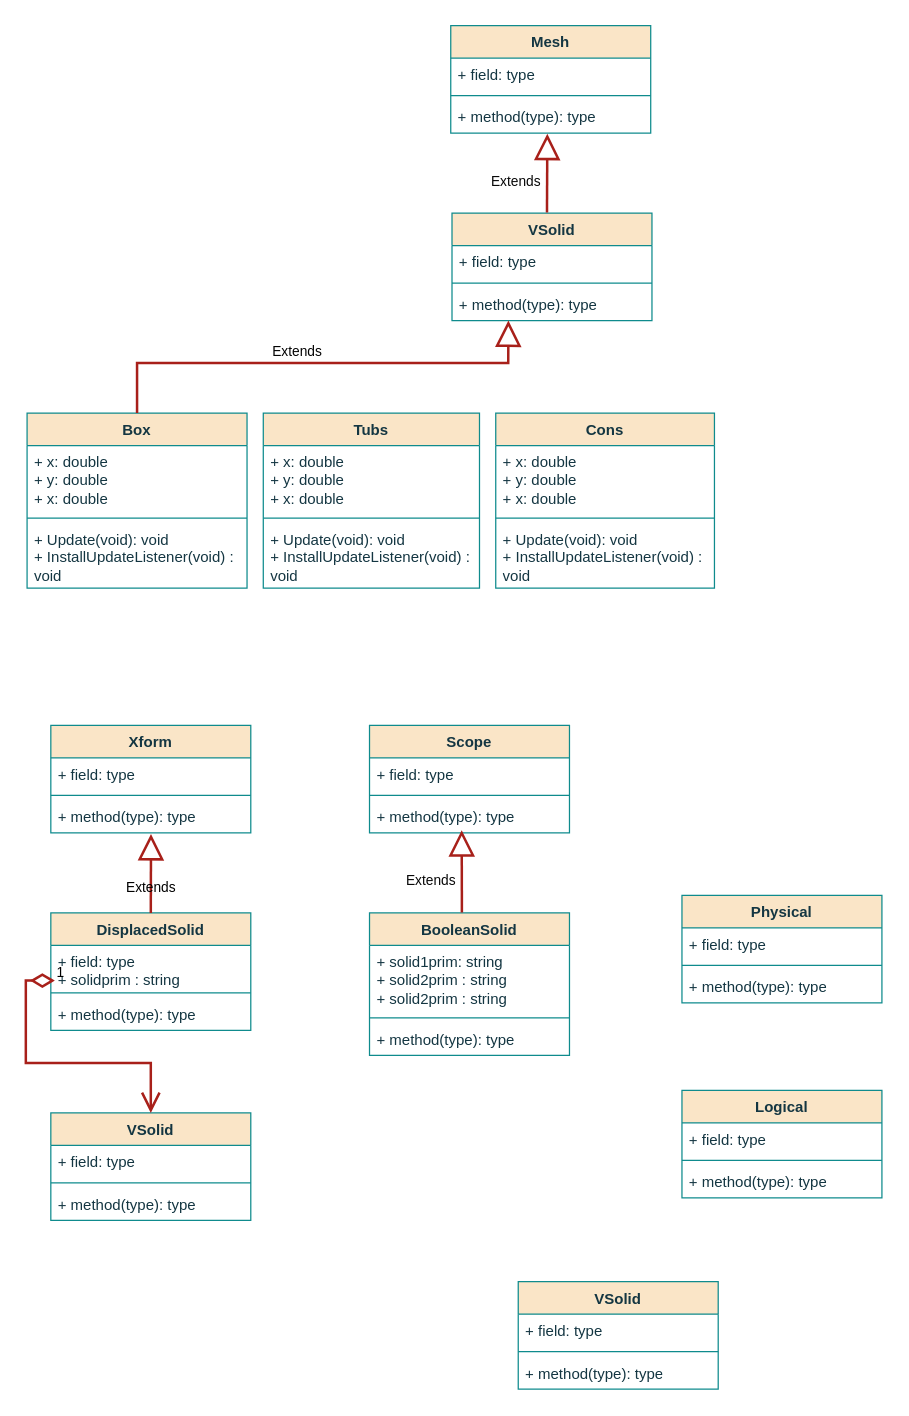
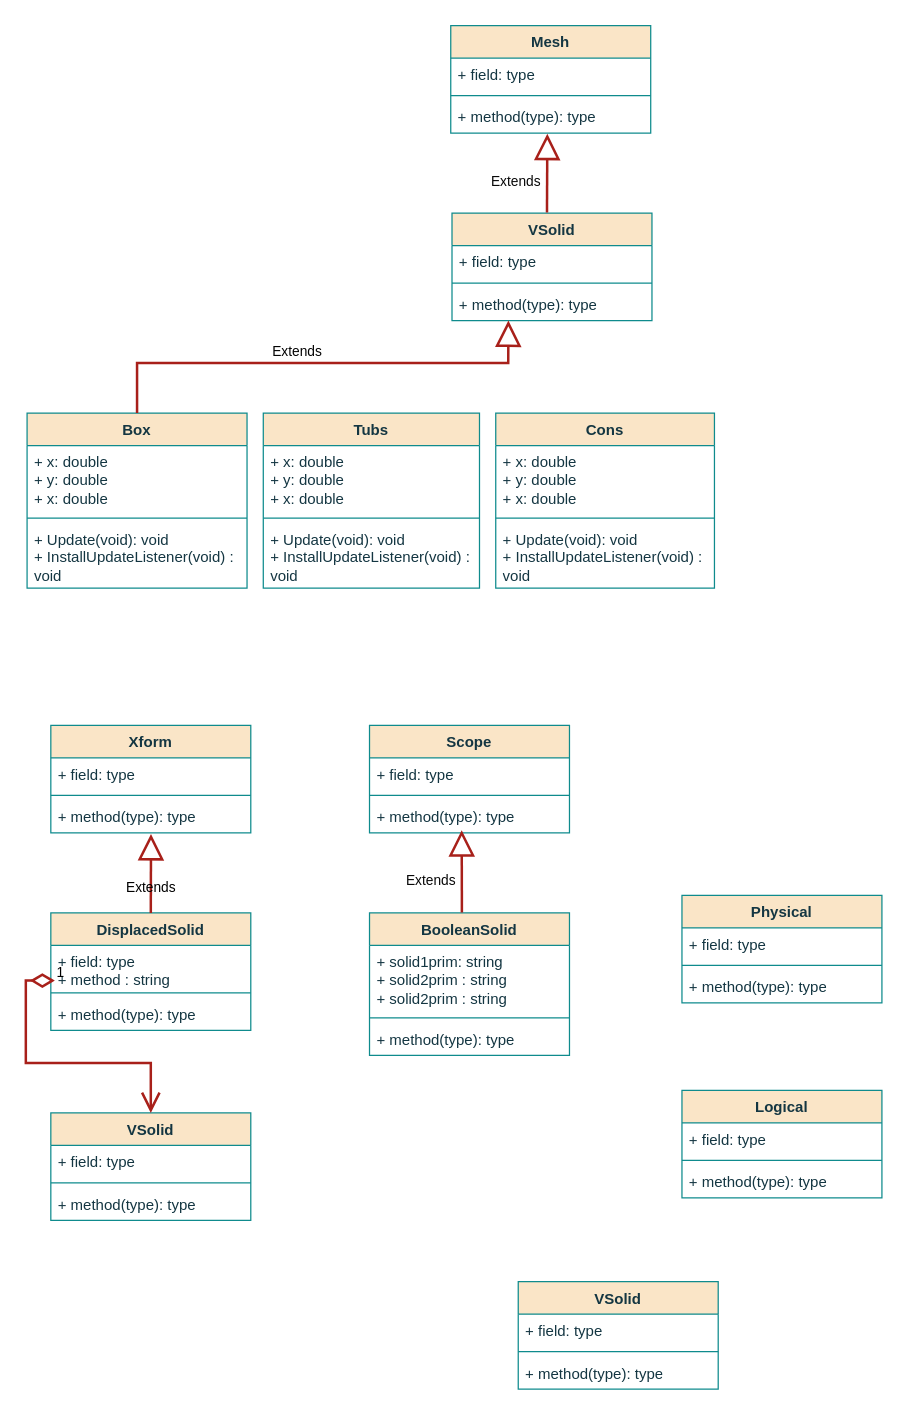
node "+ field: type + solidprim : string": label "+ field: type + solidprim : string" -> "+ field: type + method : string"
